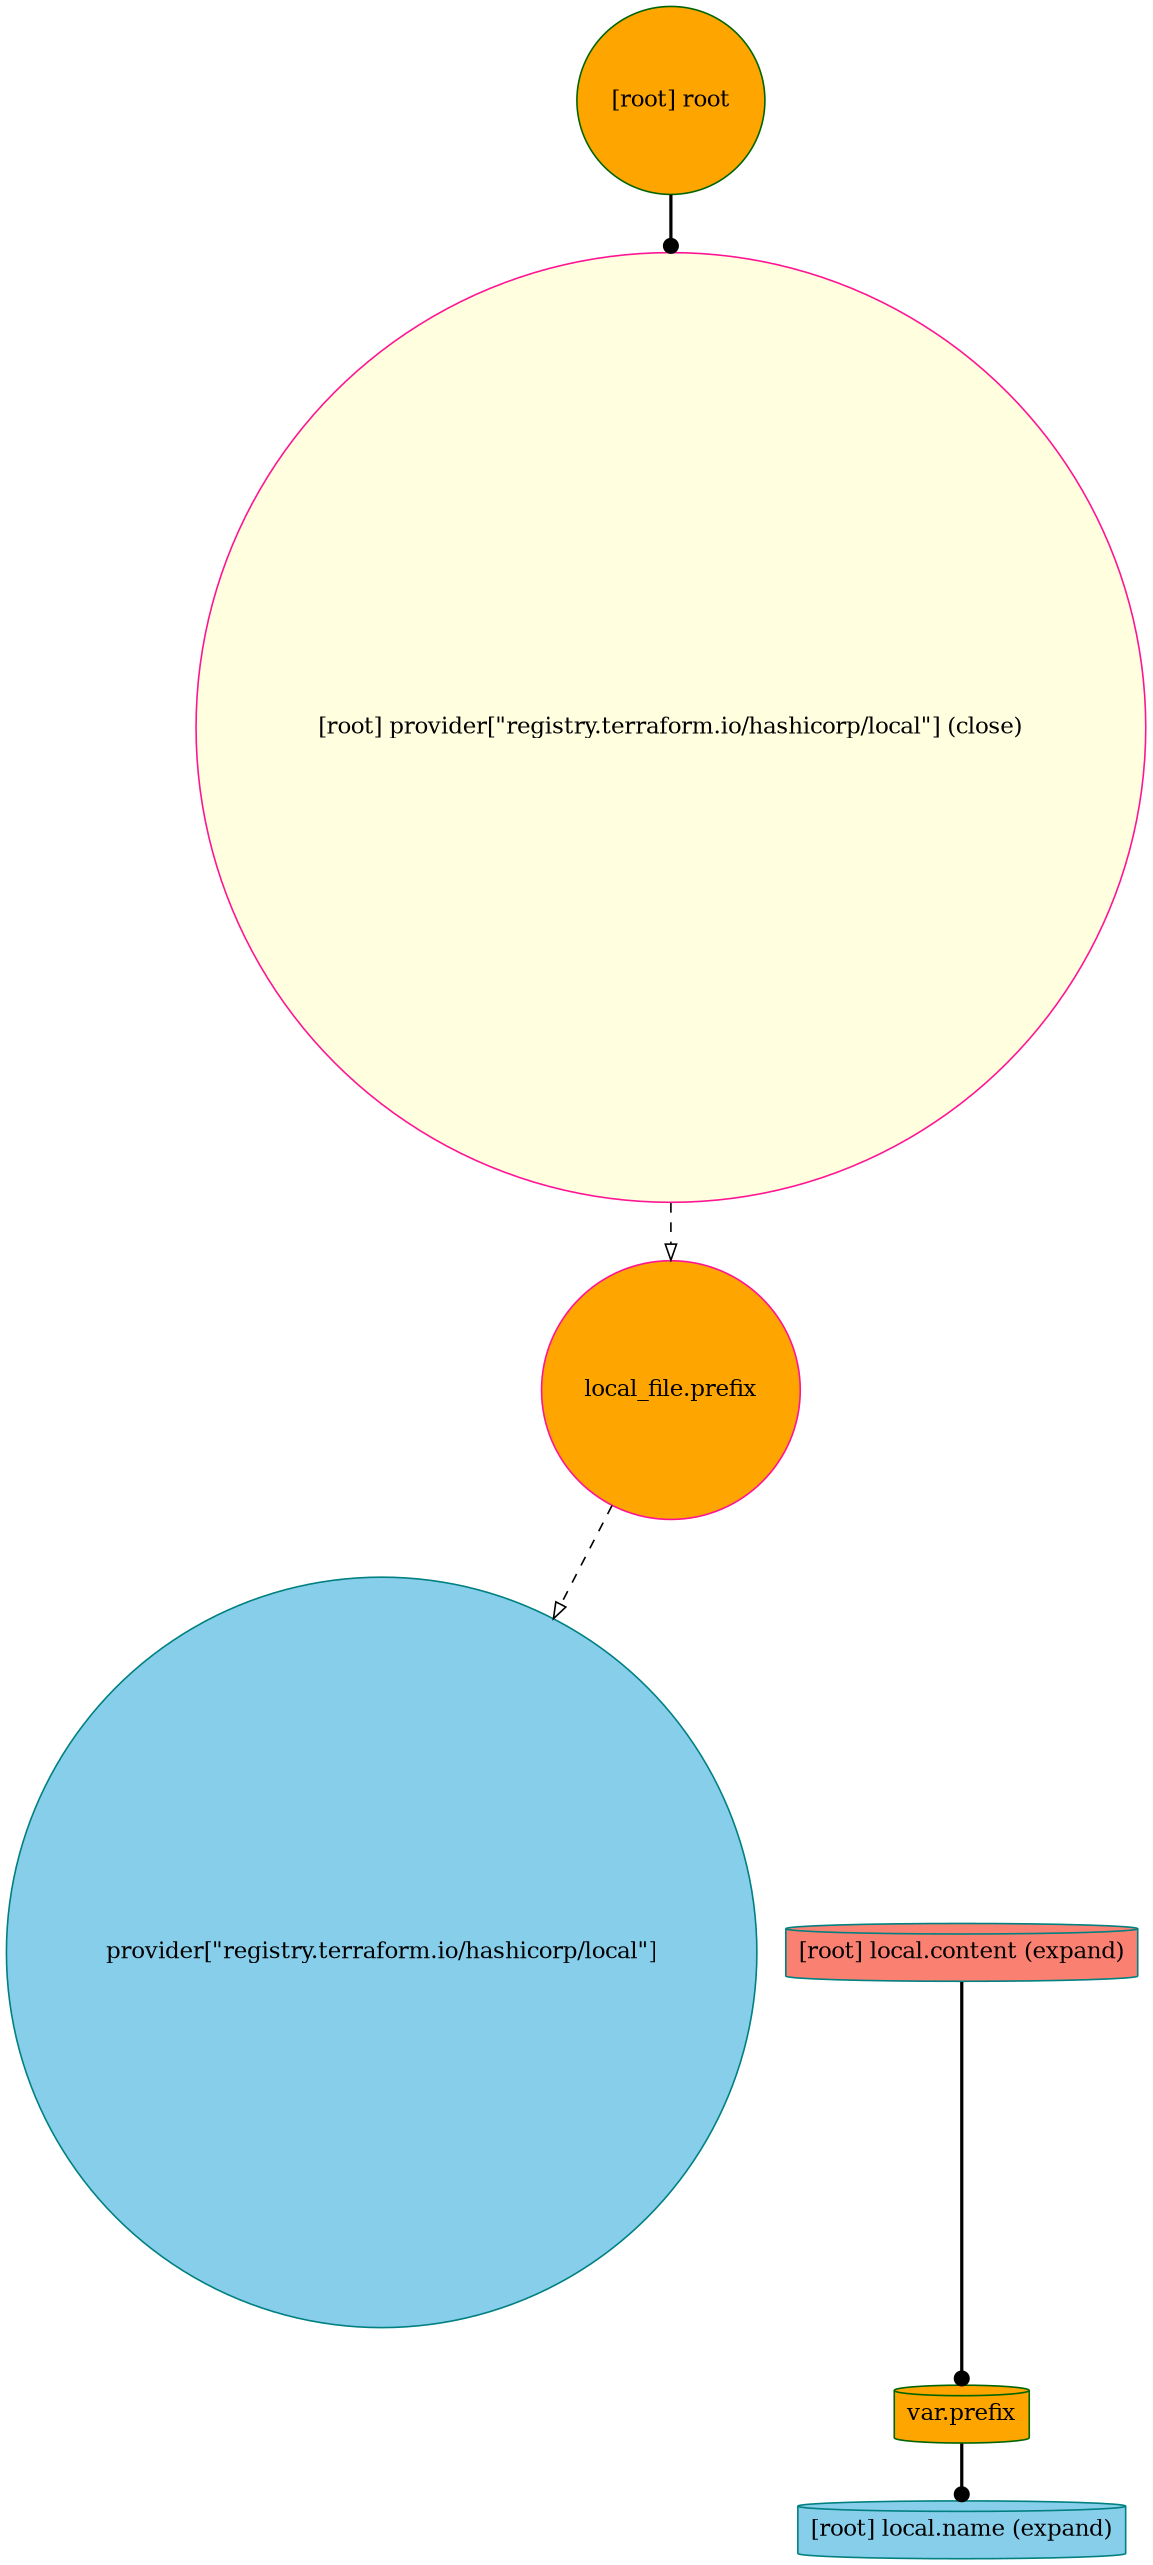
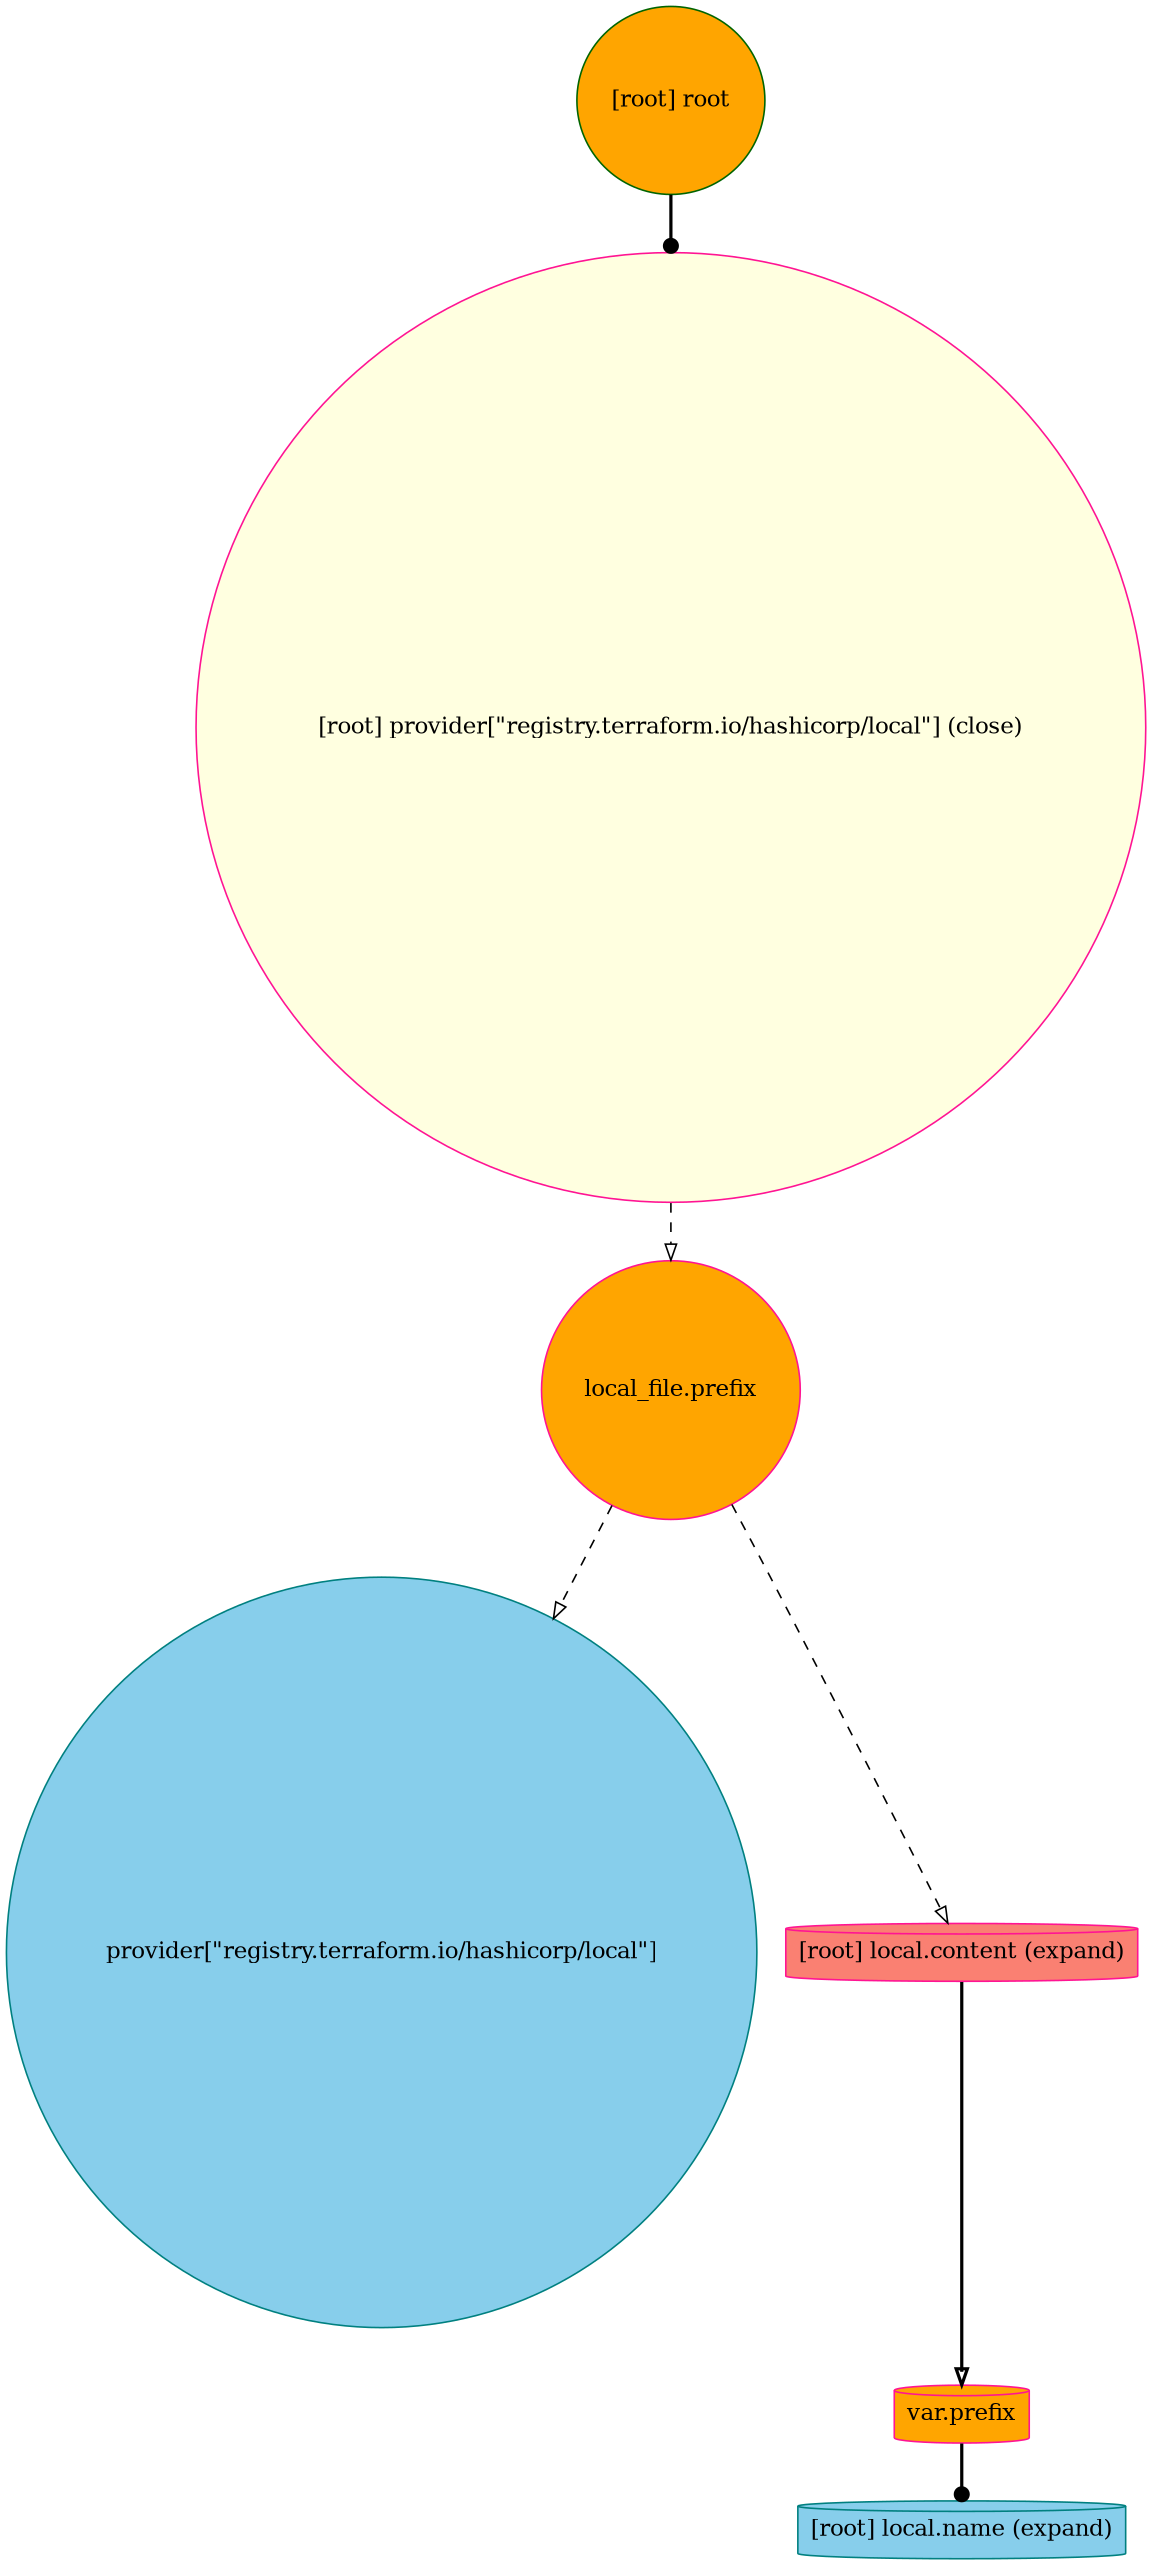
edge "local_file.prefix" -> "[root] local.content (expand)": added
node "[root] local.content (expand)": color teal -> deeppink
edge "[root] local.content (expand)" -> "var.prefix": arrowhead dot -> onormal
node "var.prefix": color darkgreen -> deeppink
